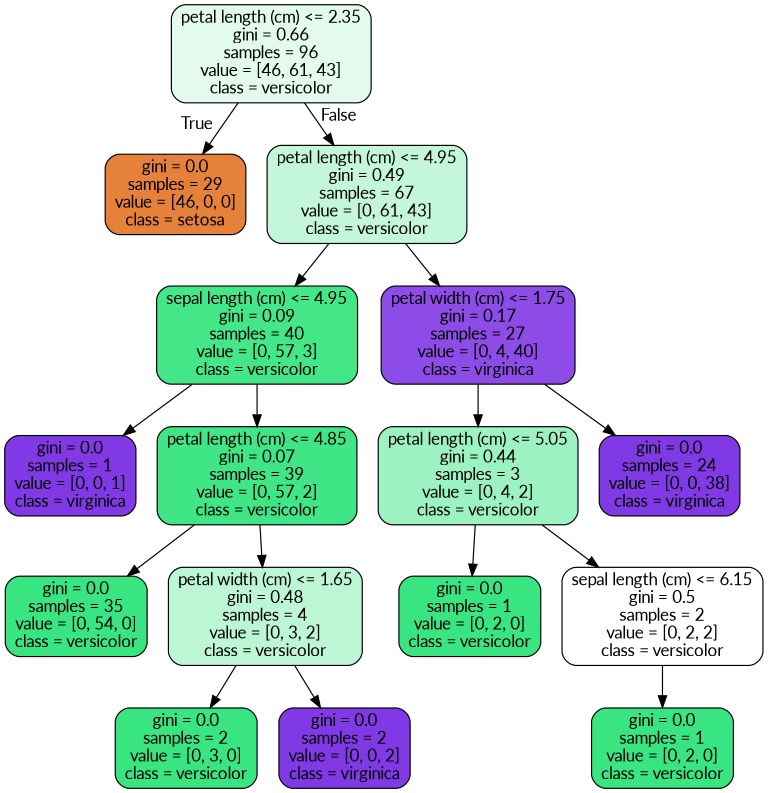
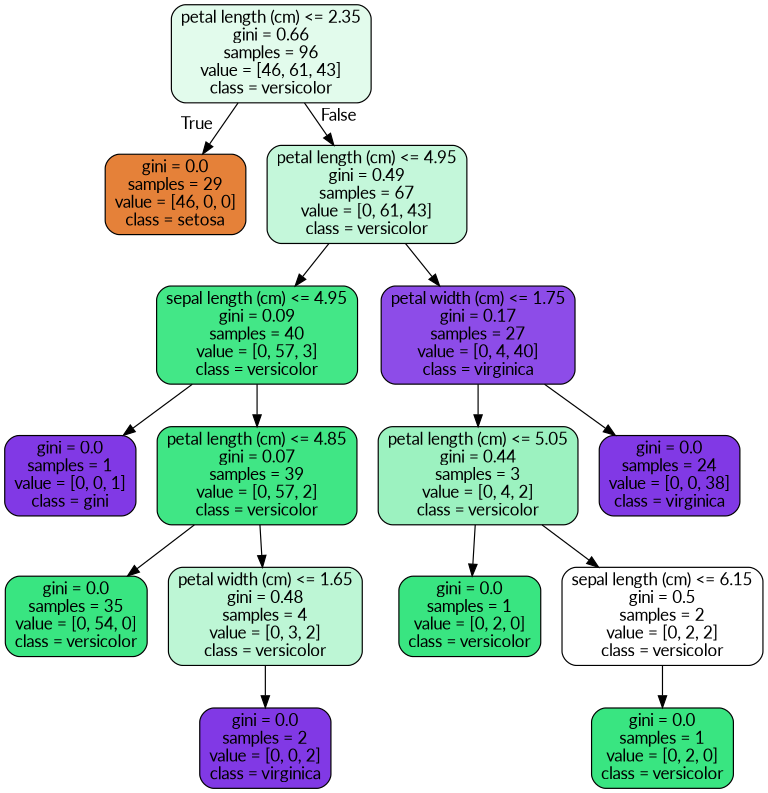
node "gini = 0.0 samples = 1 value = [0, 0, 1] class = virginica": label "gini = 0.0 samples = 1 value = [0, 0, 1] class = virginica" -> "gini = 0.0 samples = 1 value = [0, 0, 1] class = gini"
node "gini = 0.0 samples = 2 value = [0, 3, 0] class = versicolor": removed
